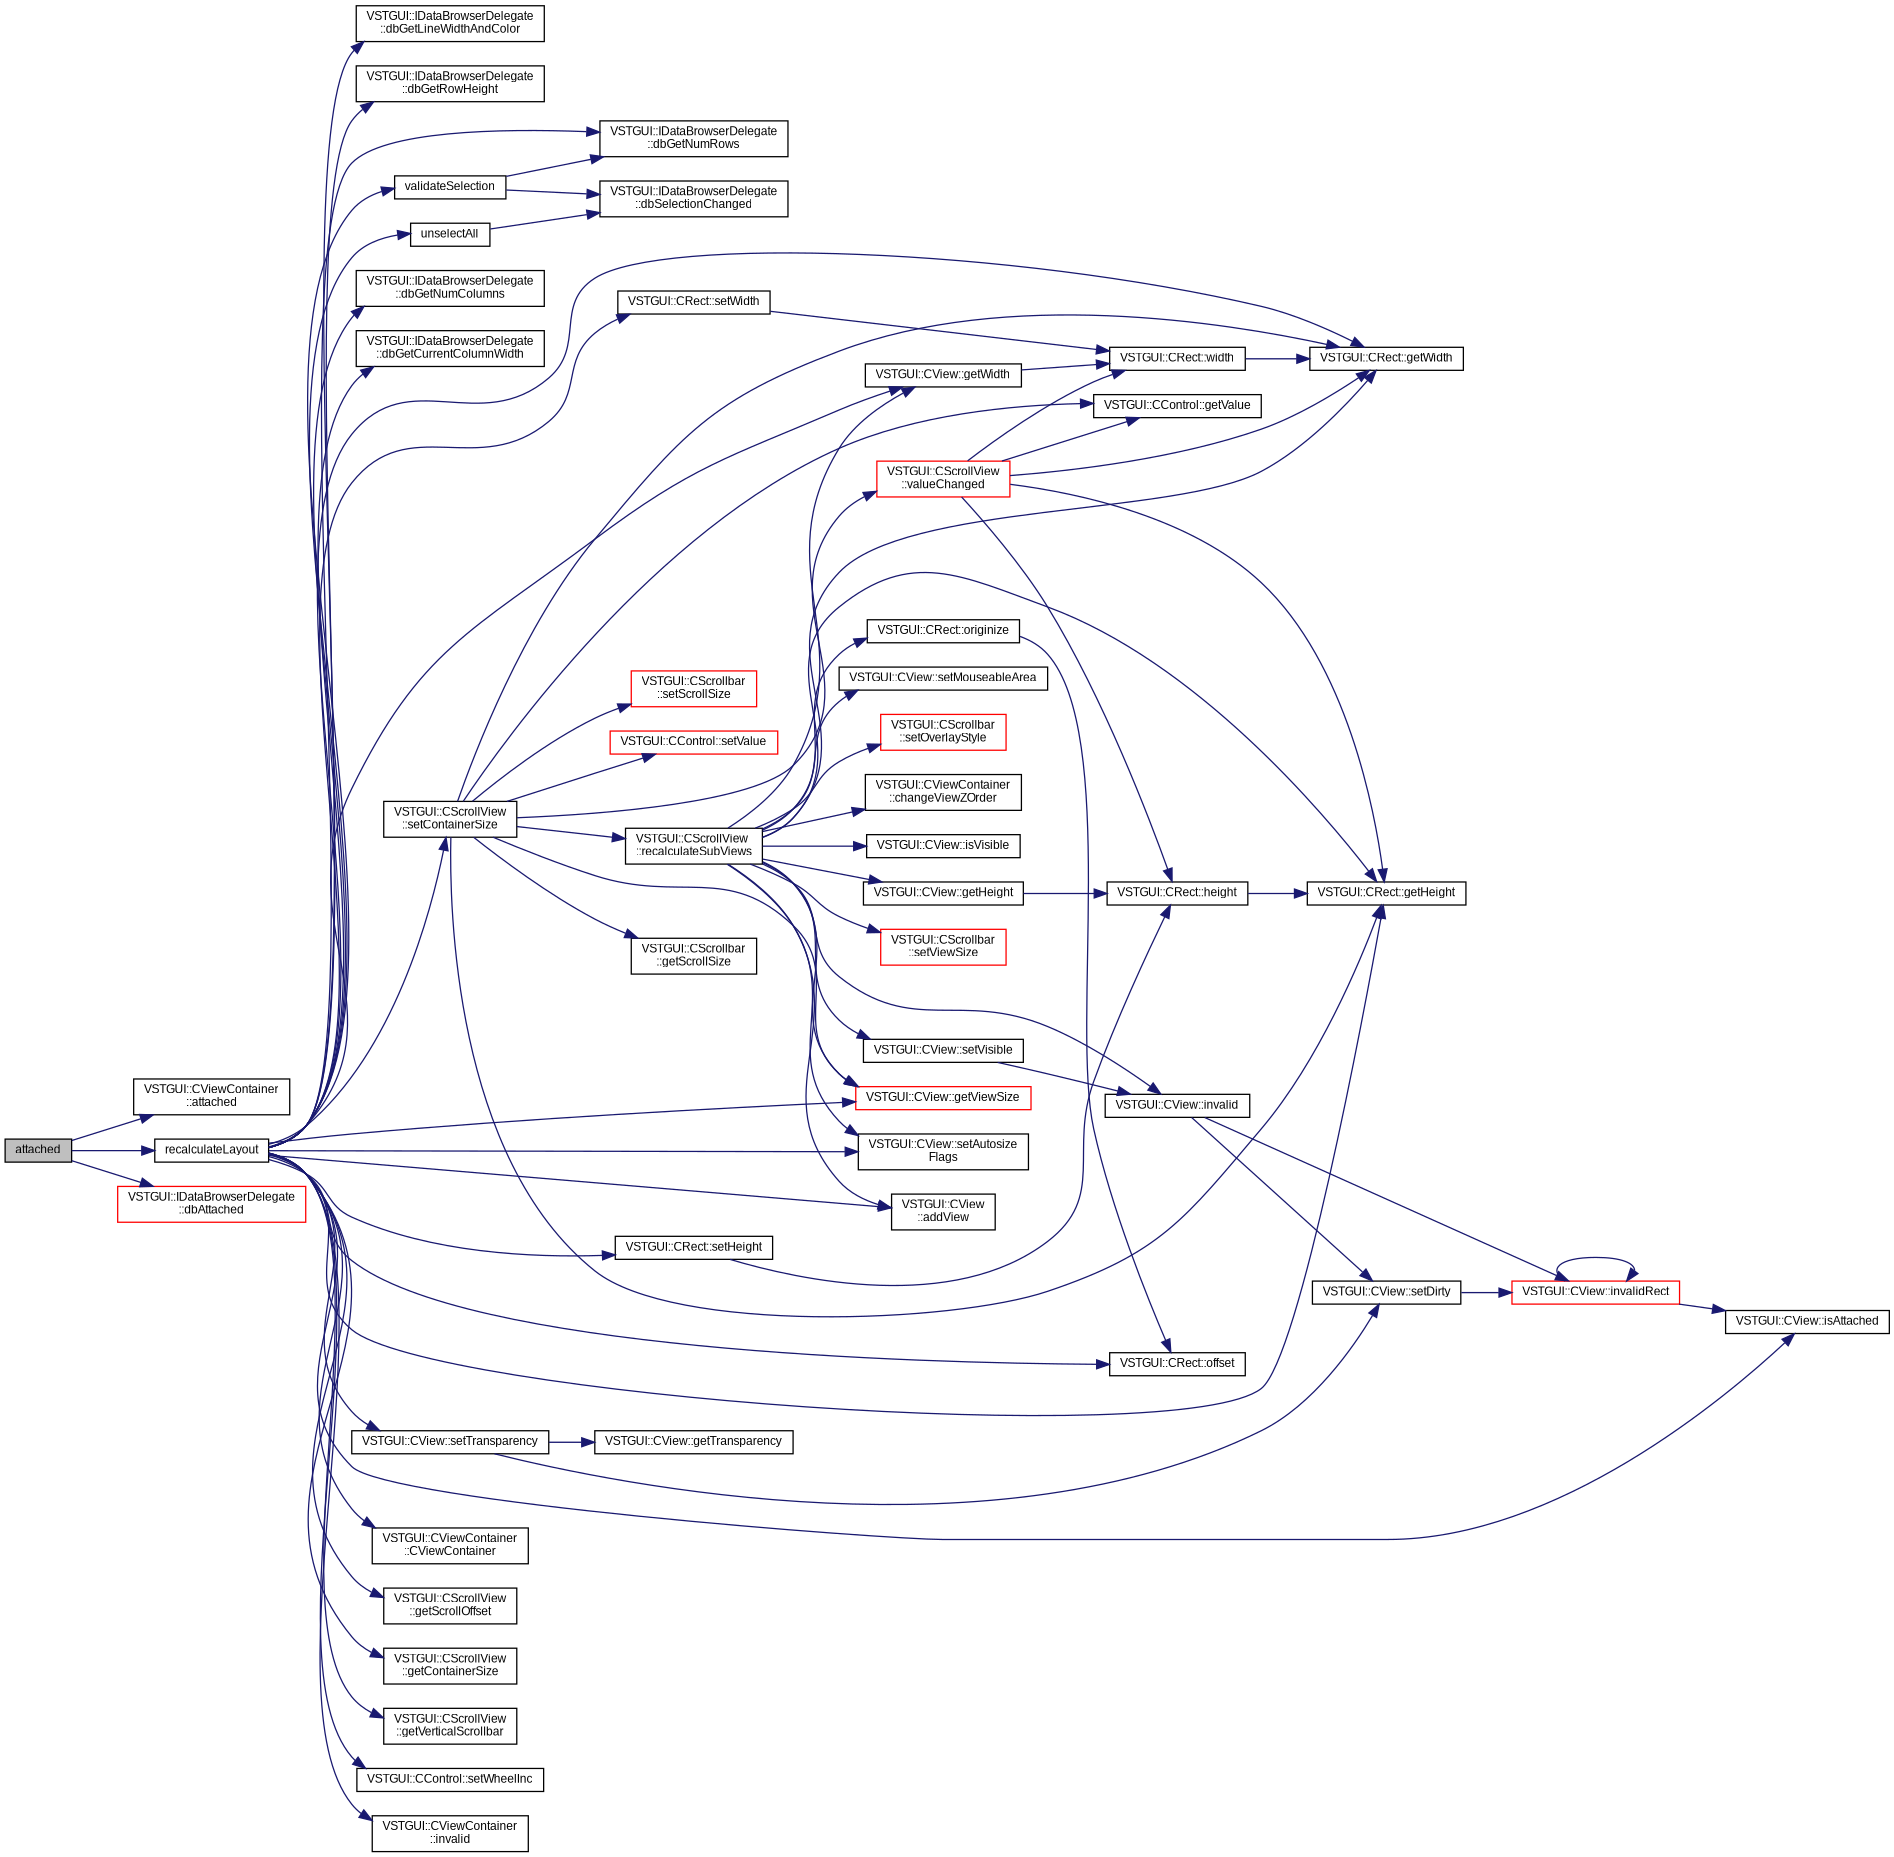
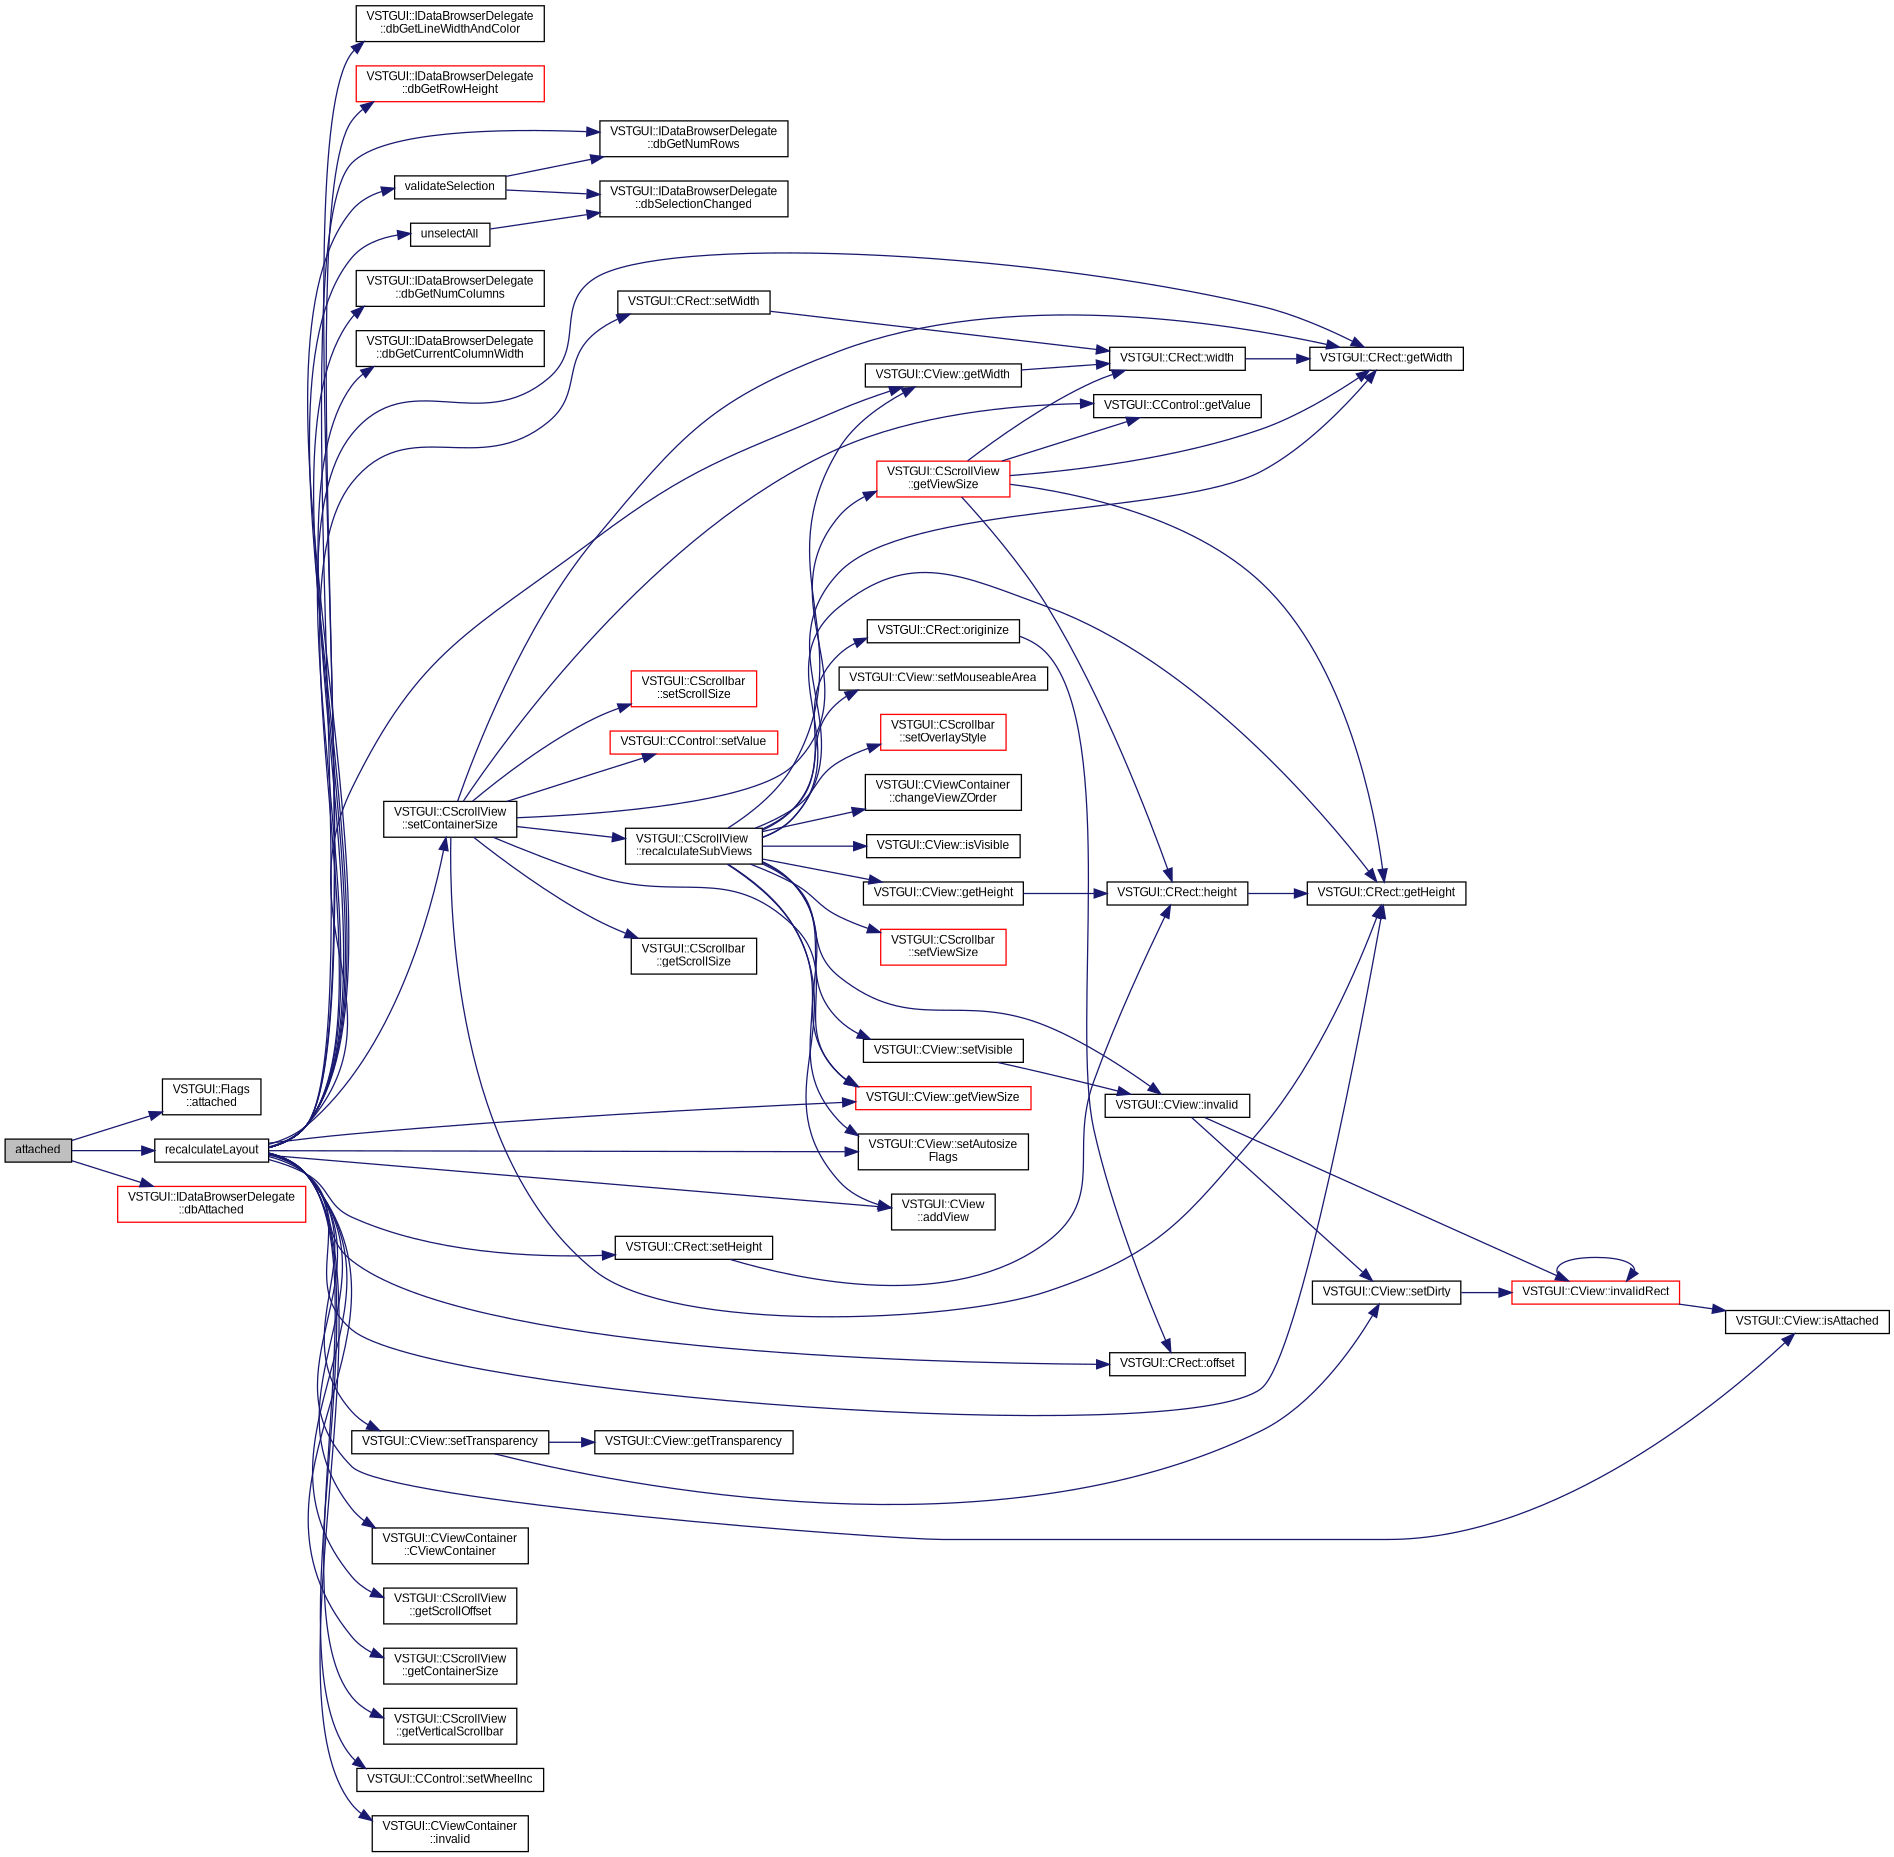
node "VSTGUI::IDataBrowserDelegate ::dbGetRowHeight": color black -> red
node "VSTGUI::CScrollView ::valueChanged": label "VSTGUI::CScrollView ::valueChanged" -> "VSTGUI::CScrollView ::getViewSize"
node "VSTGUI::CViewContainer ::attached": label "VSTGUI::CViewContainer ::attached" -> "VSTGUI::Flags ::attached"
